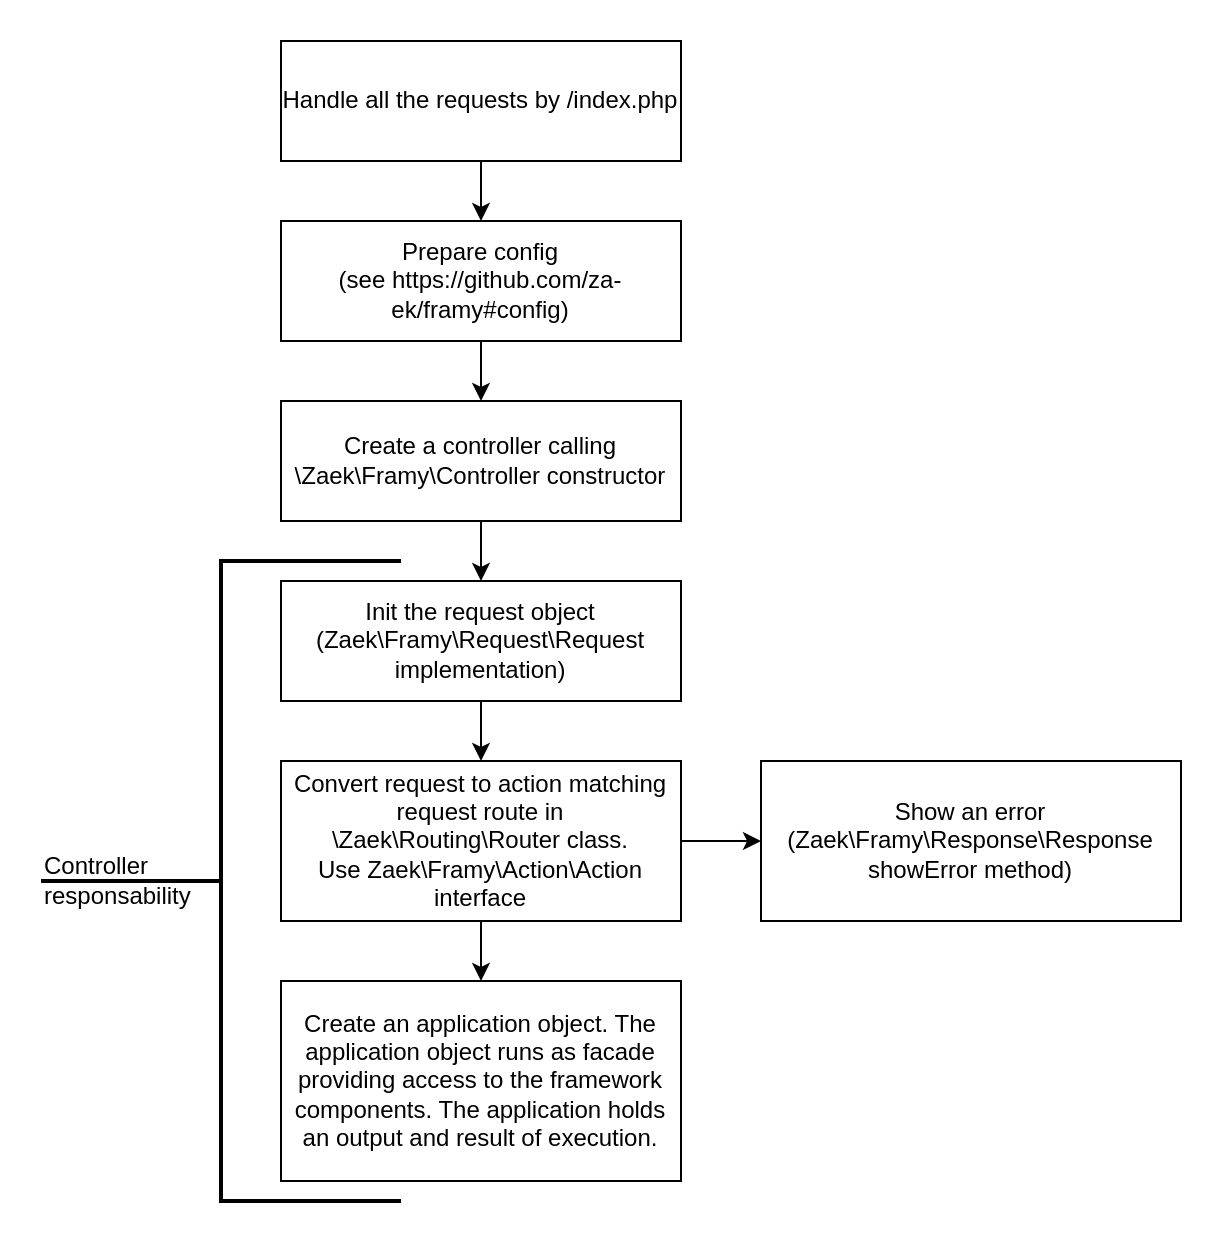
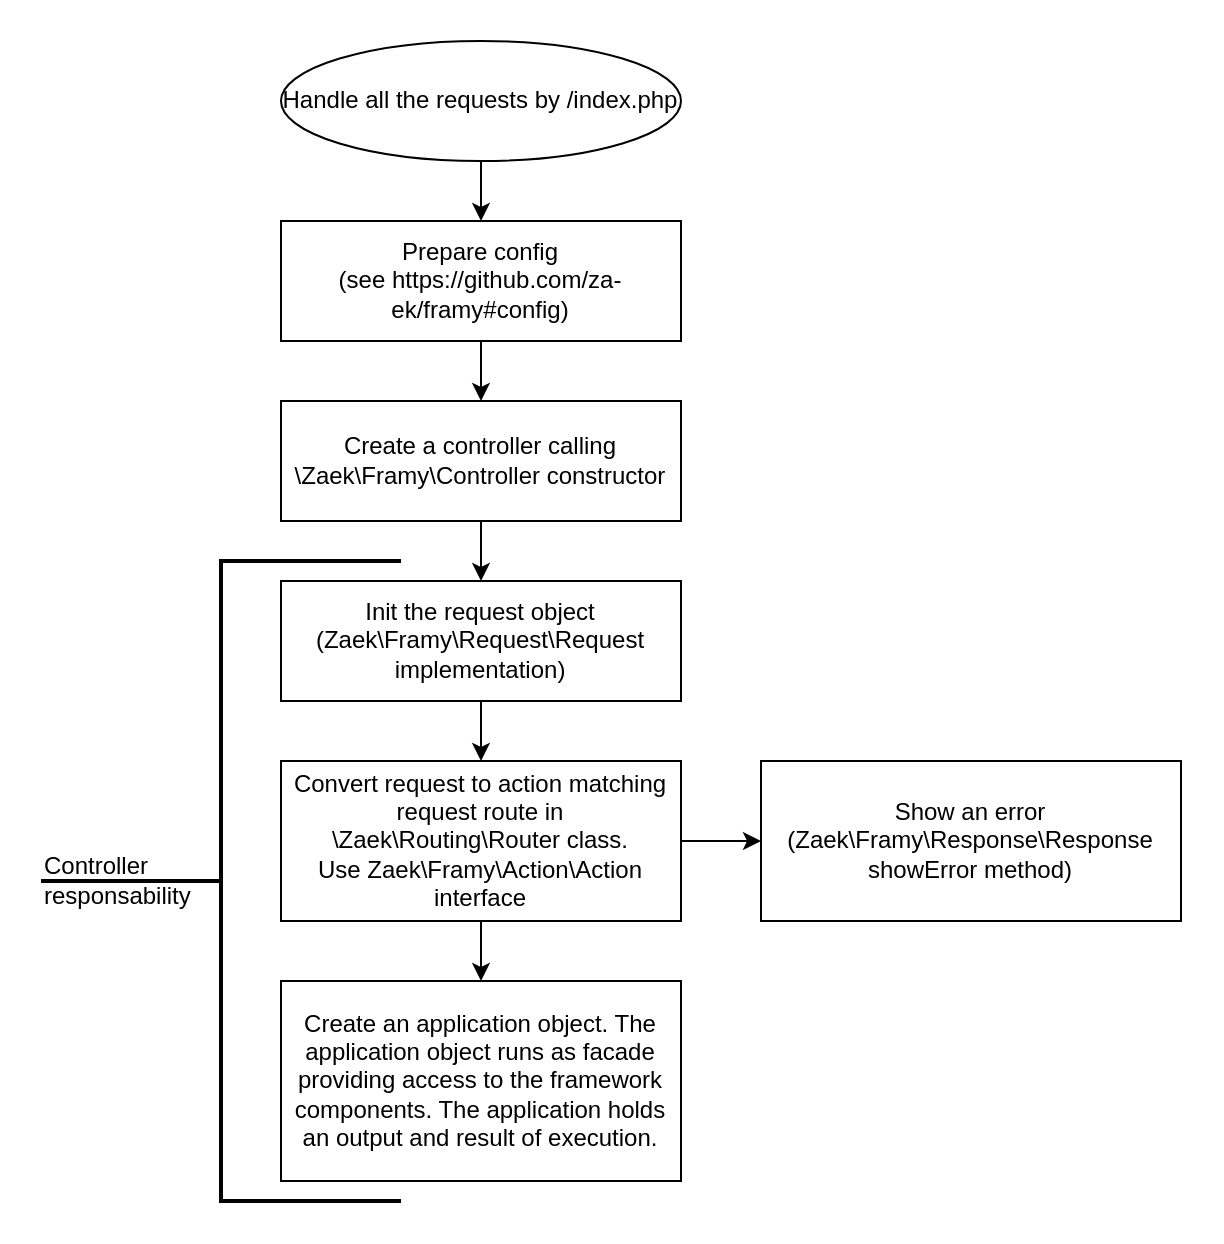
node "Handle all the requests by /index.php": shape rectangle -> ellipse
